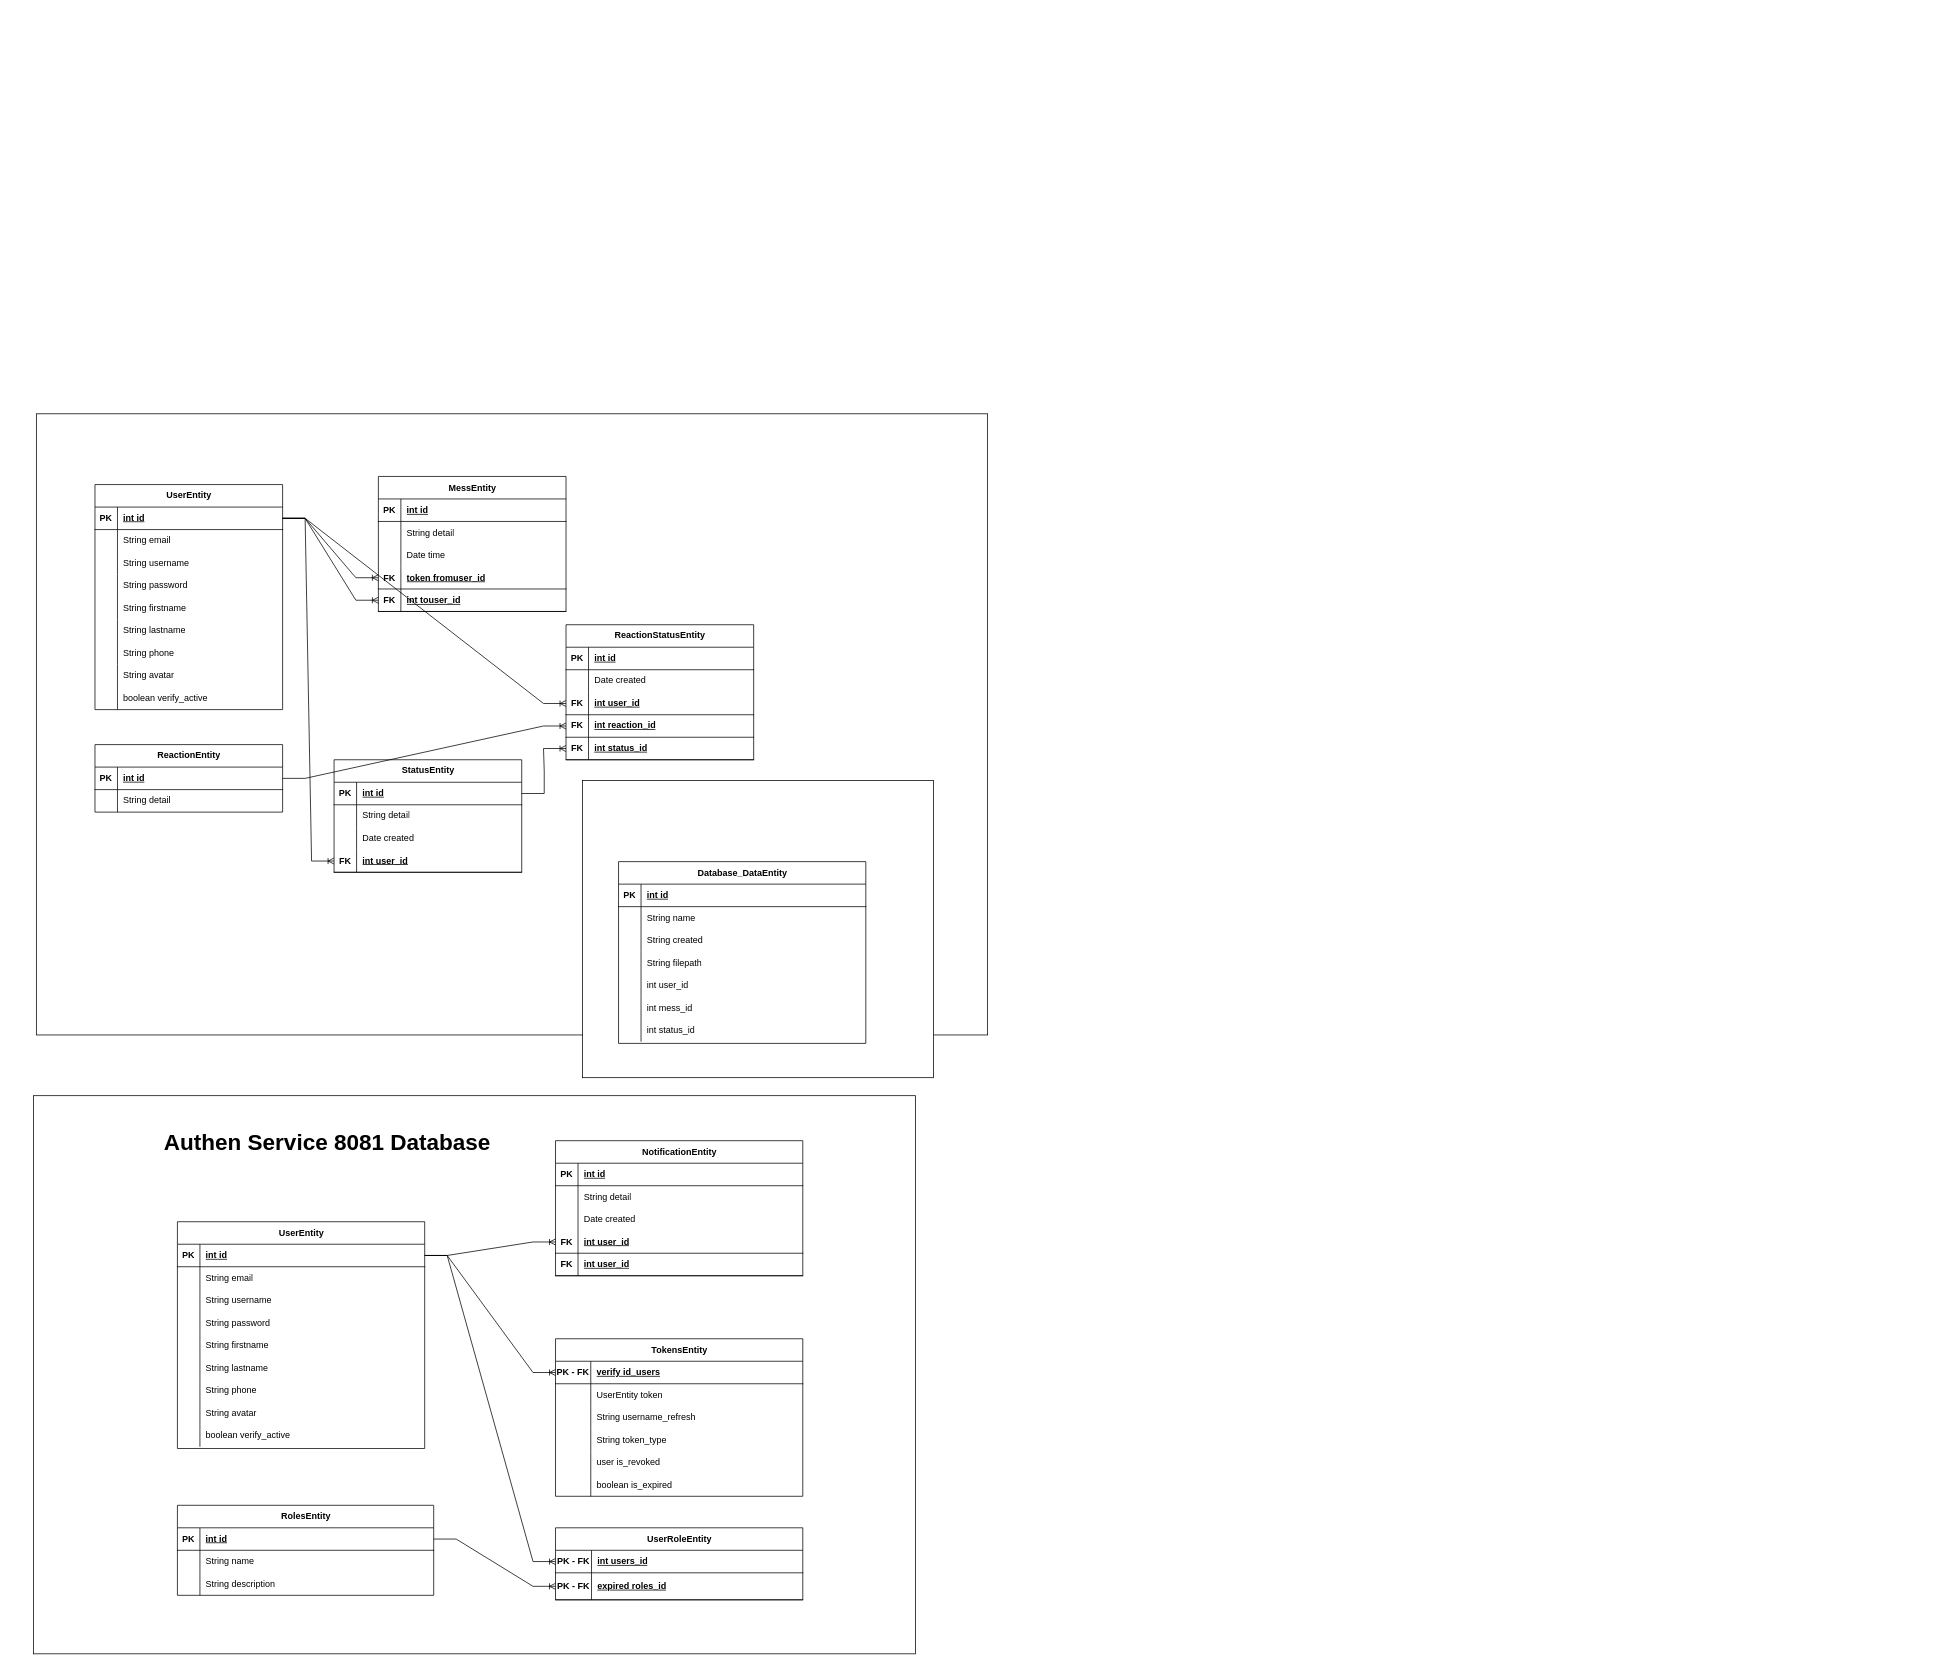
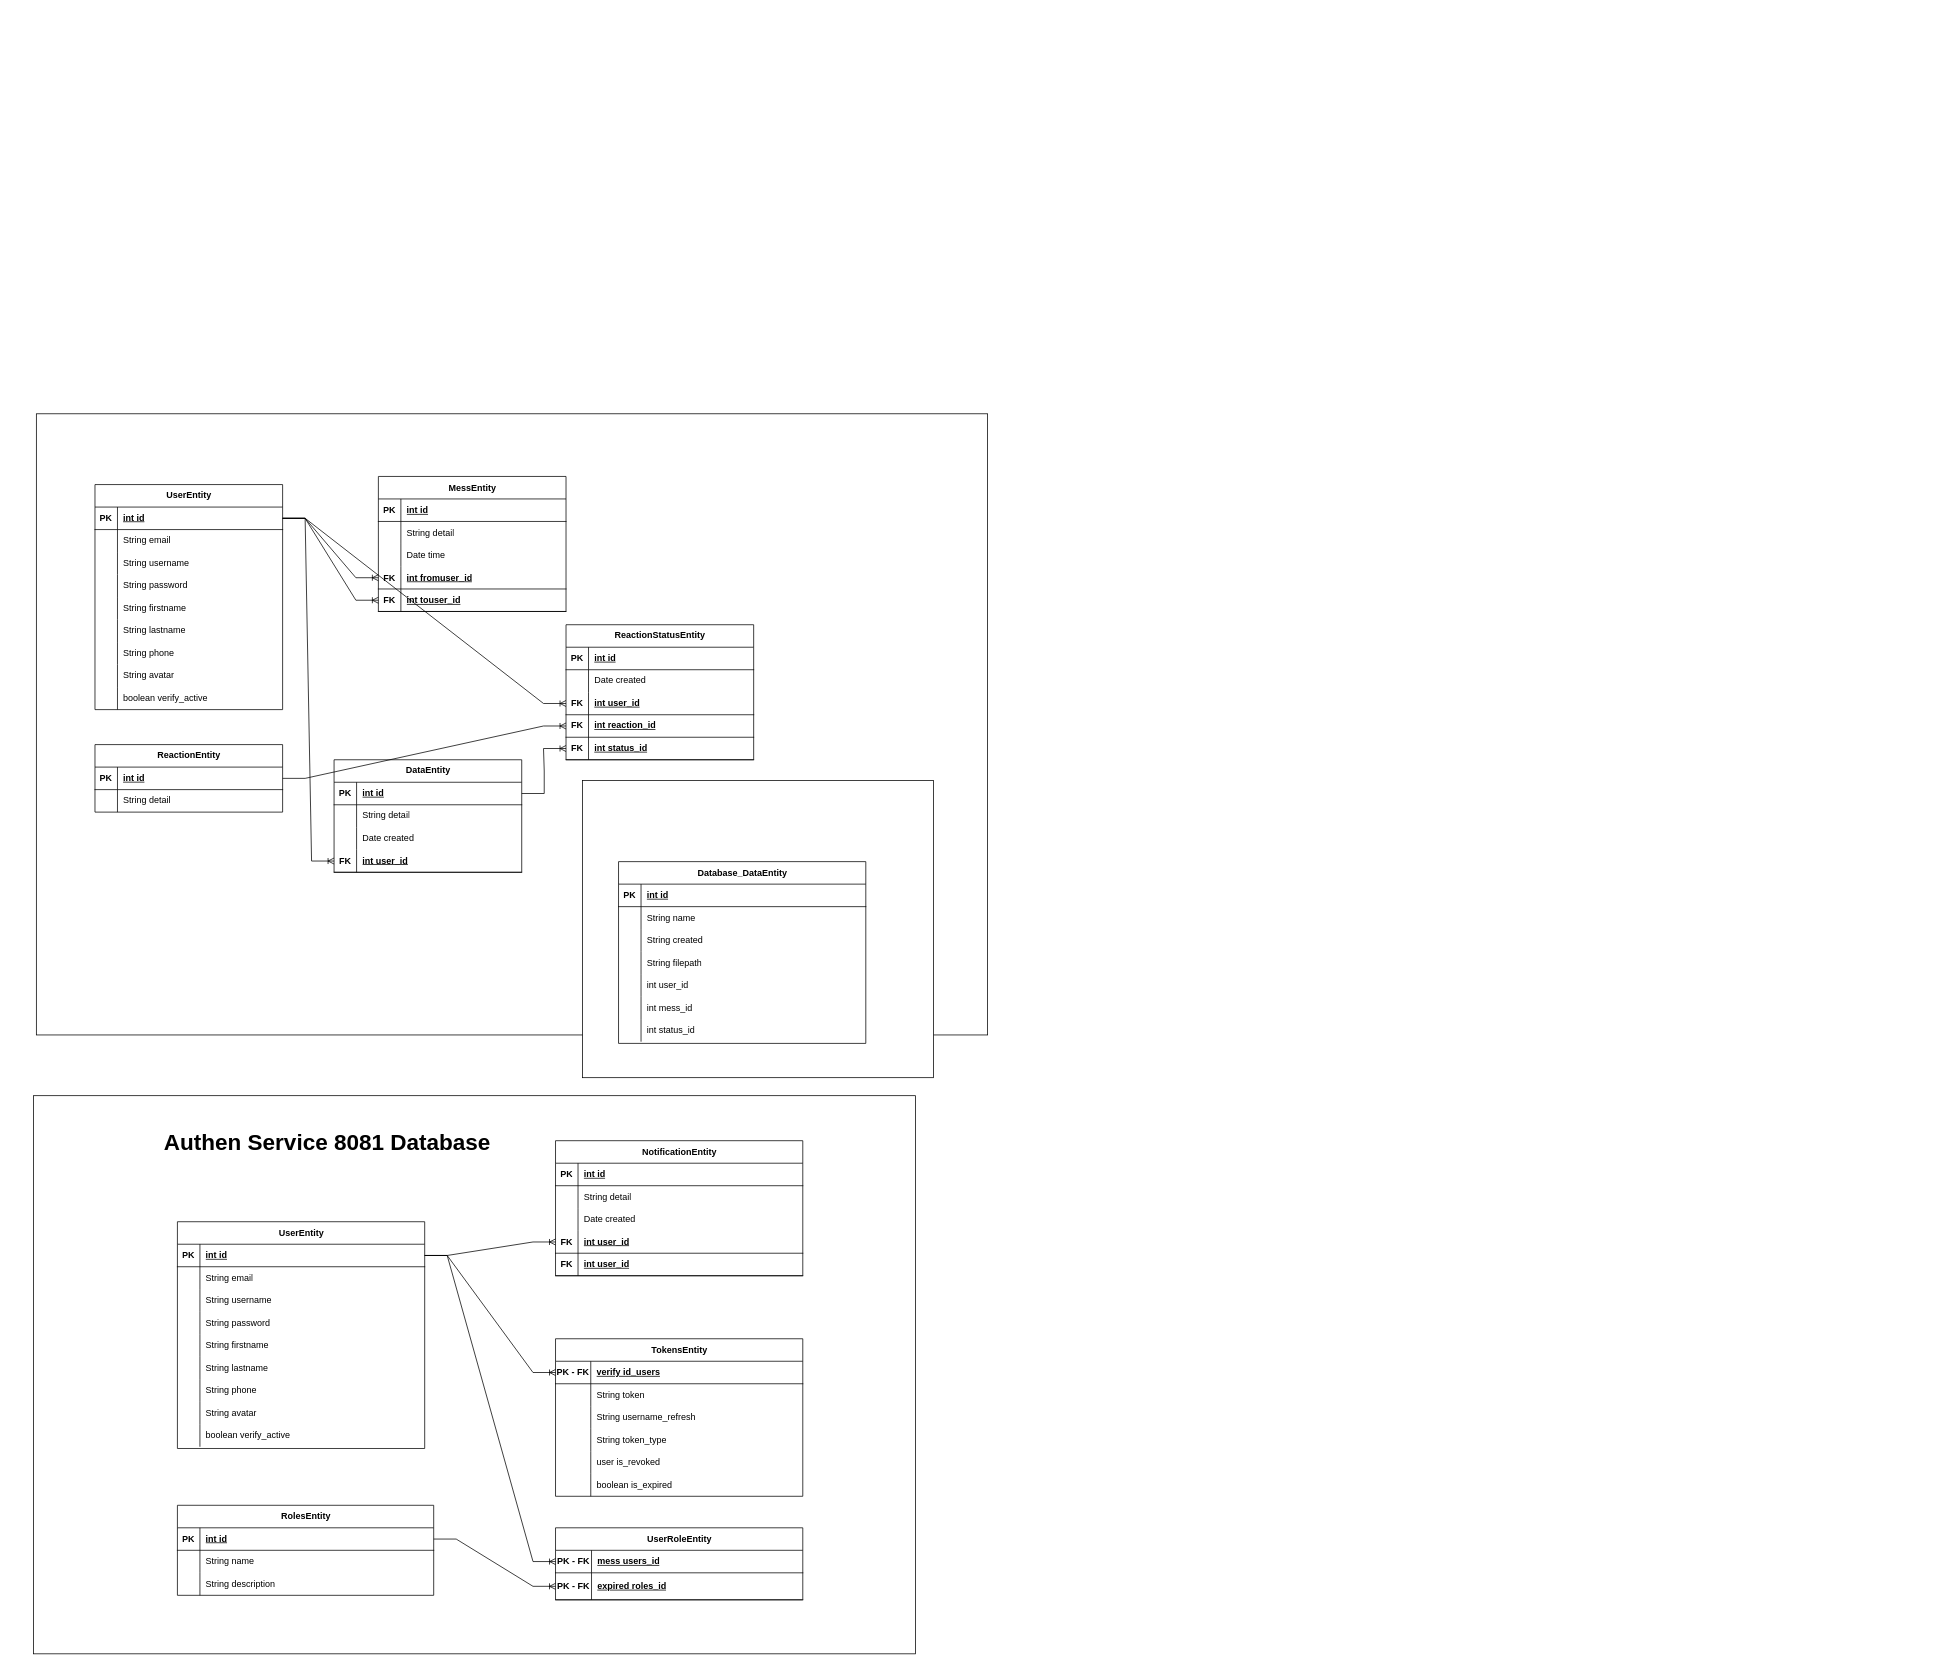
node "token fromuser_id": label "token fromuser_id" -> "int fromuser_id"
node "StatusEntity": label "StatusEntity" -> "DataEntity"
node "UserEntity token": label "UserEntity token" -> "String token"
node "int users_id": label "int users_id" -> "mess users_id"
